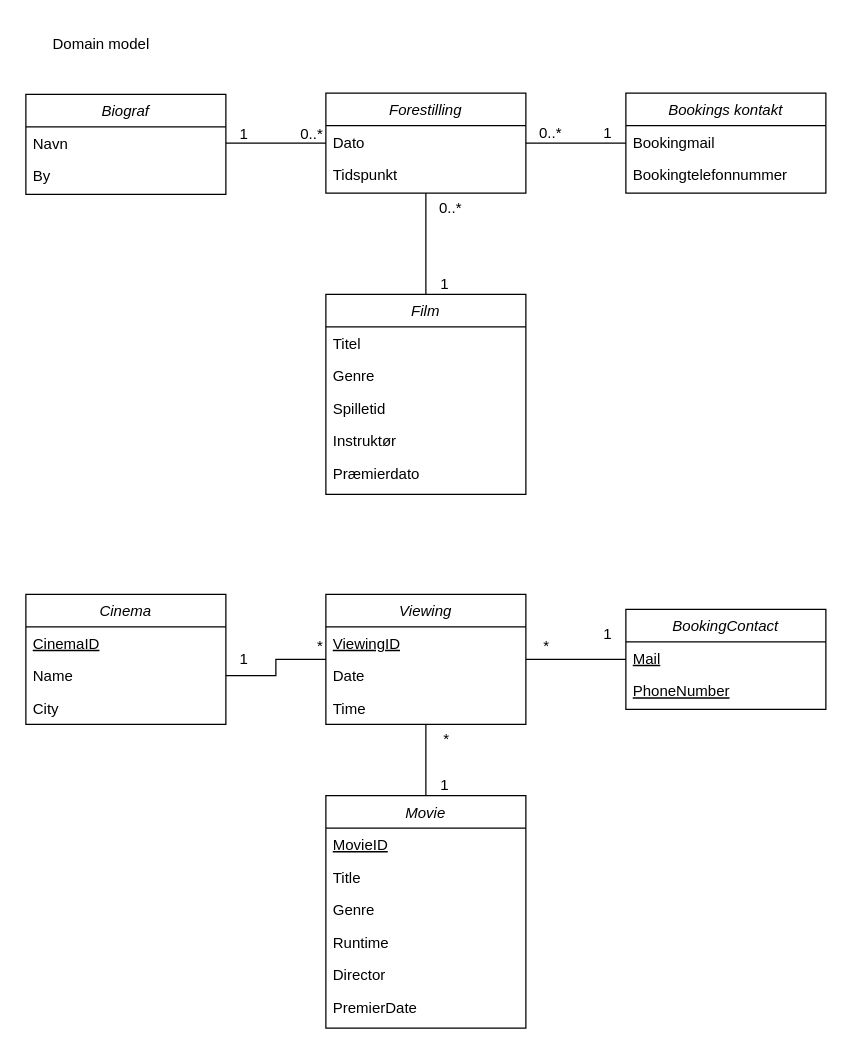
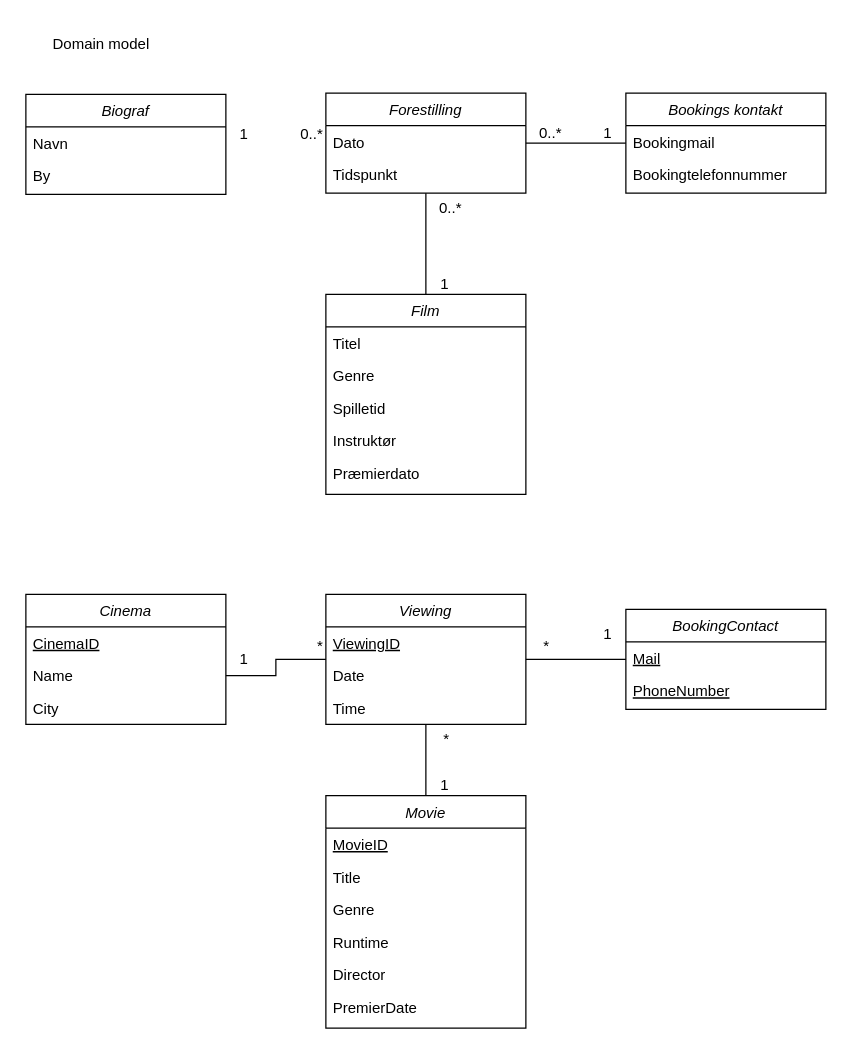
edge "Navn" -- "Forestilling": removed
